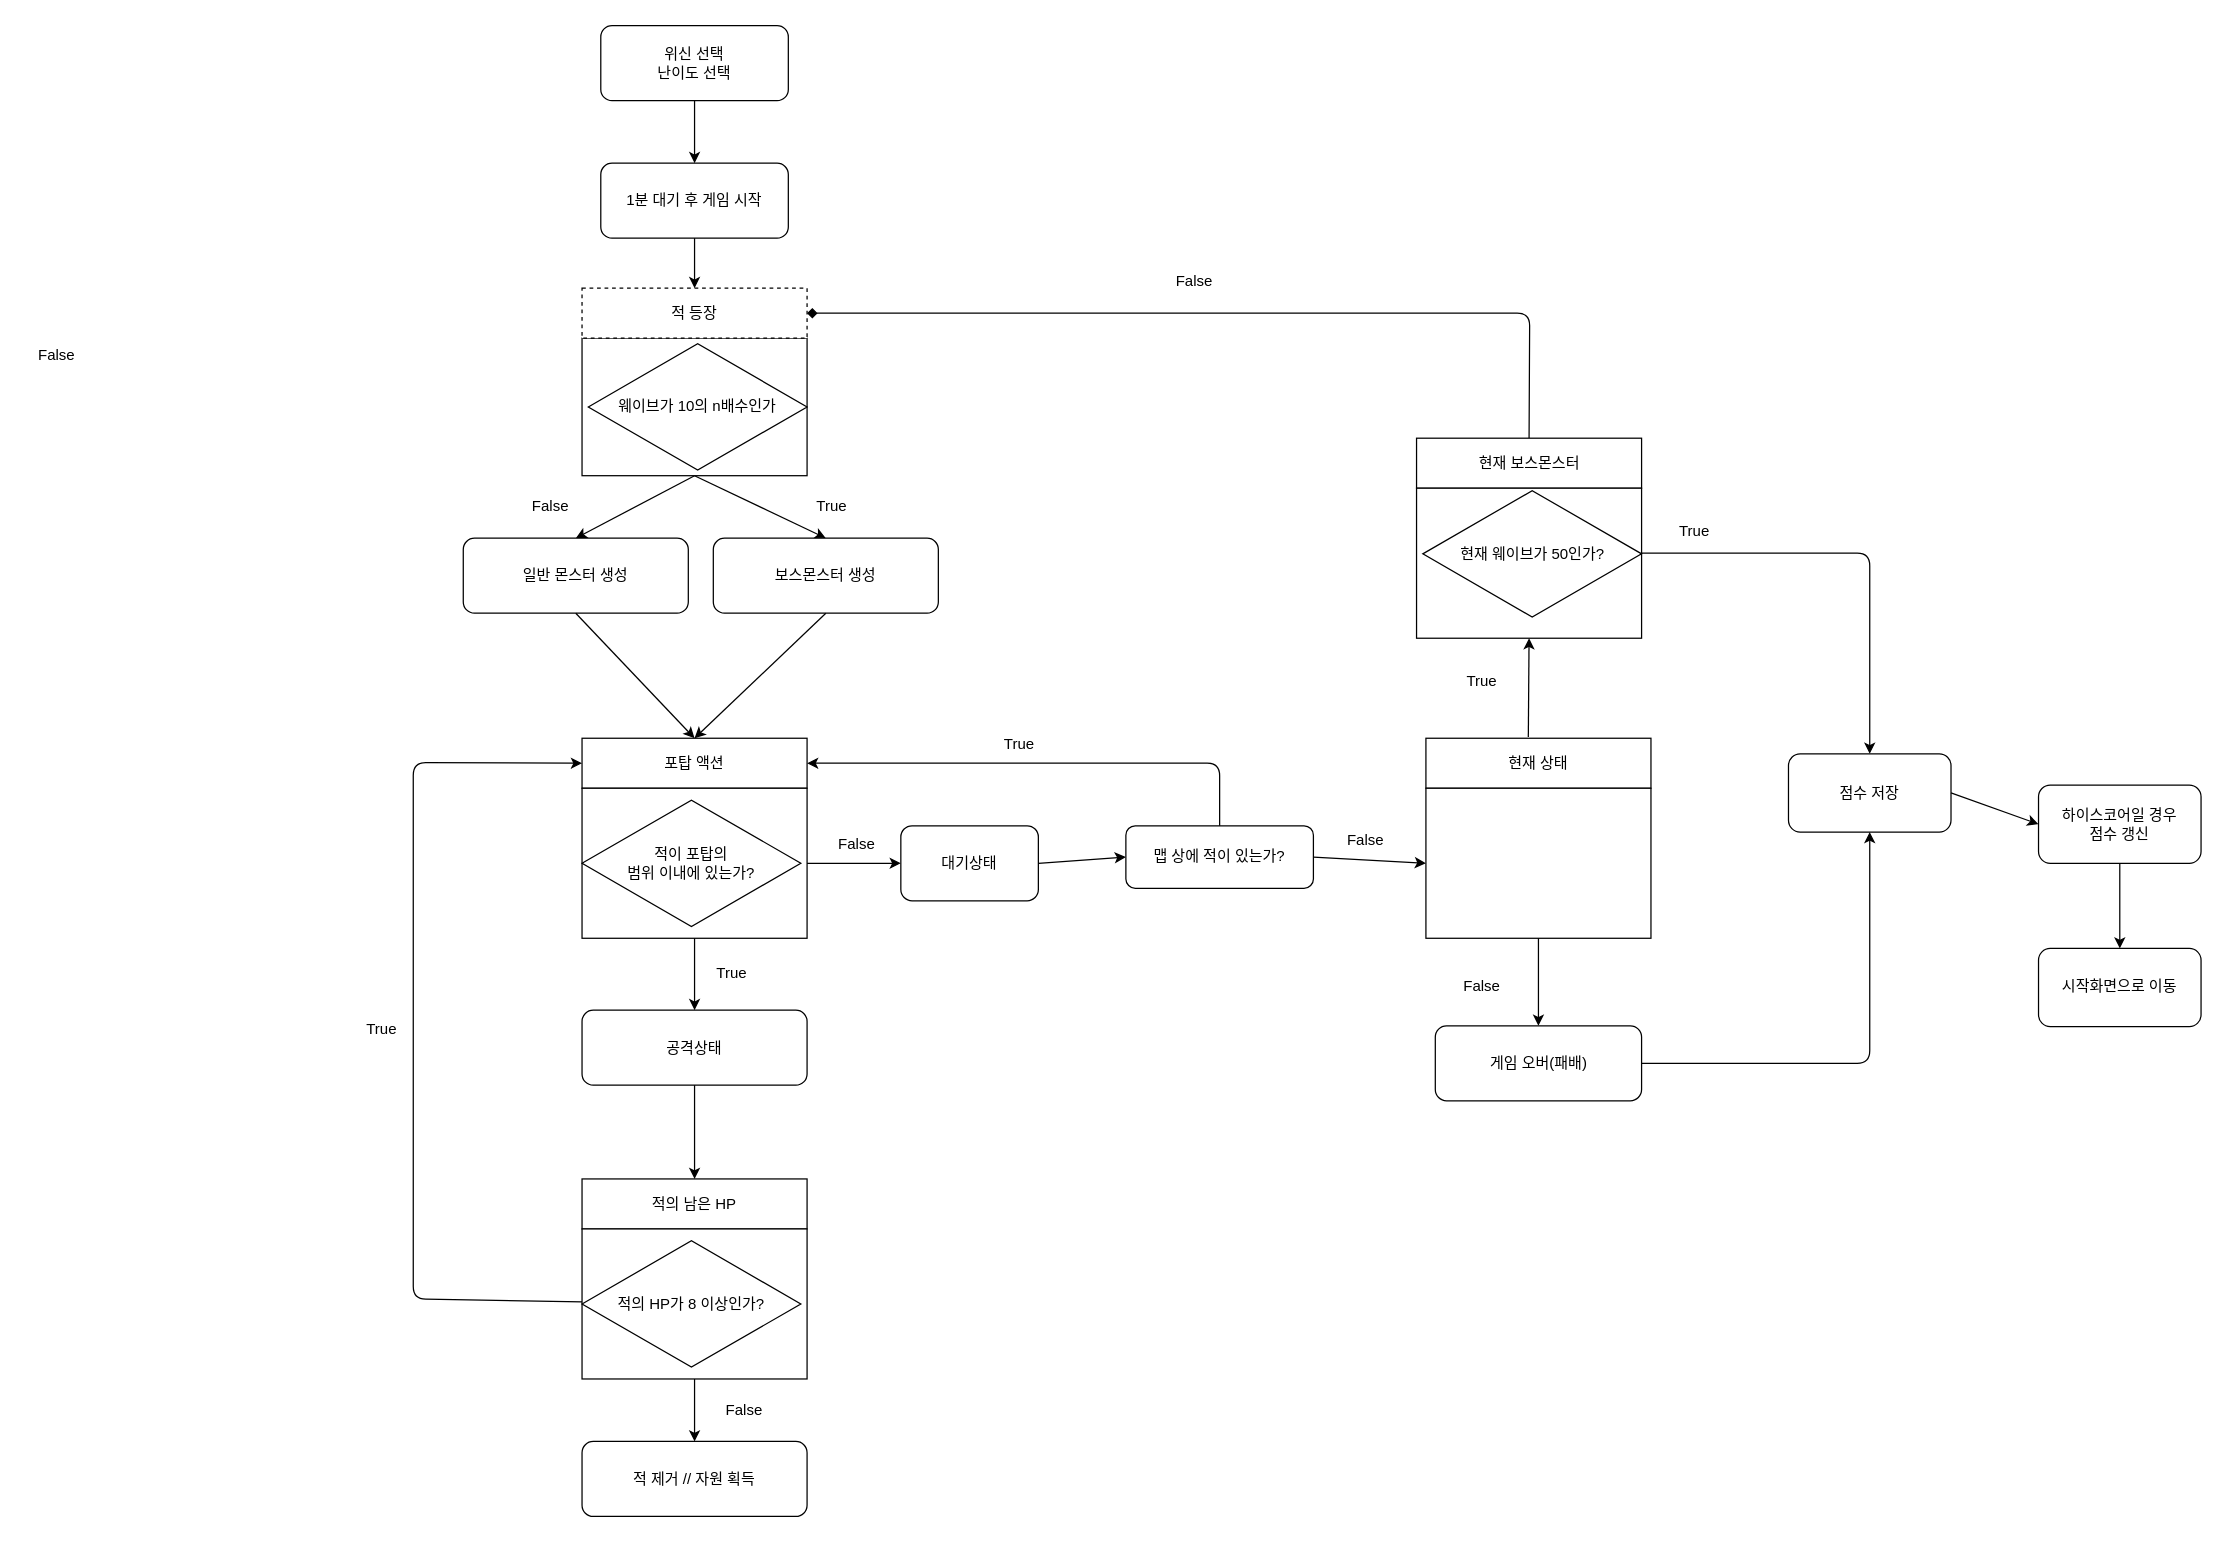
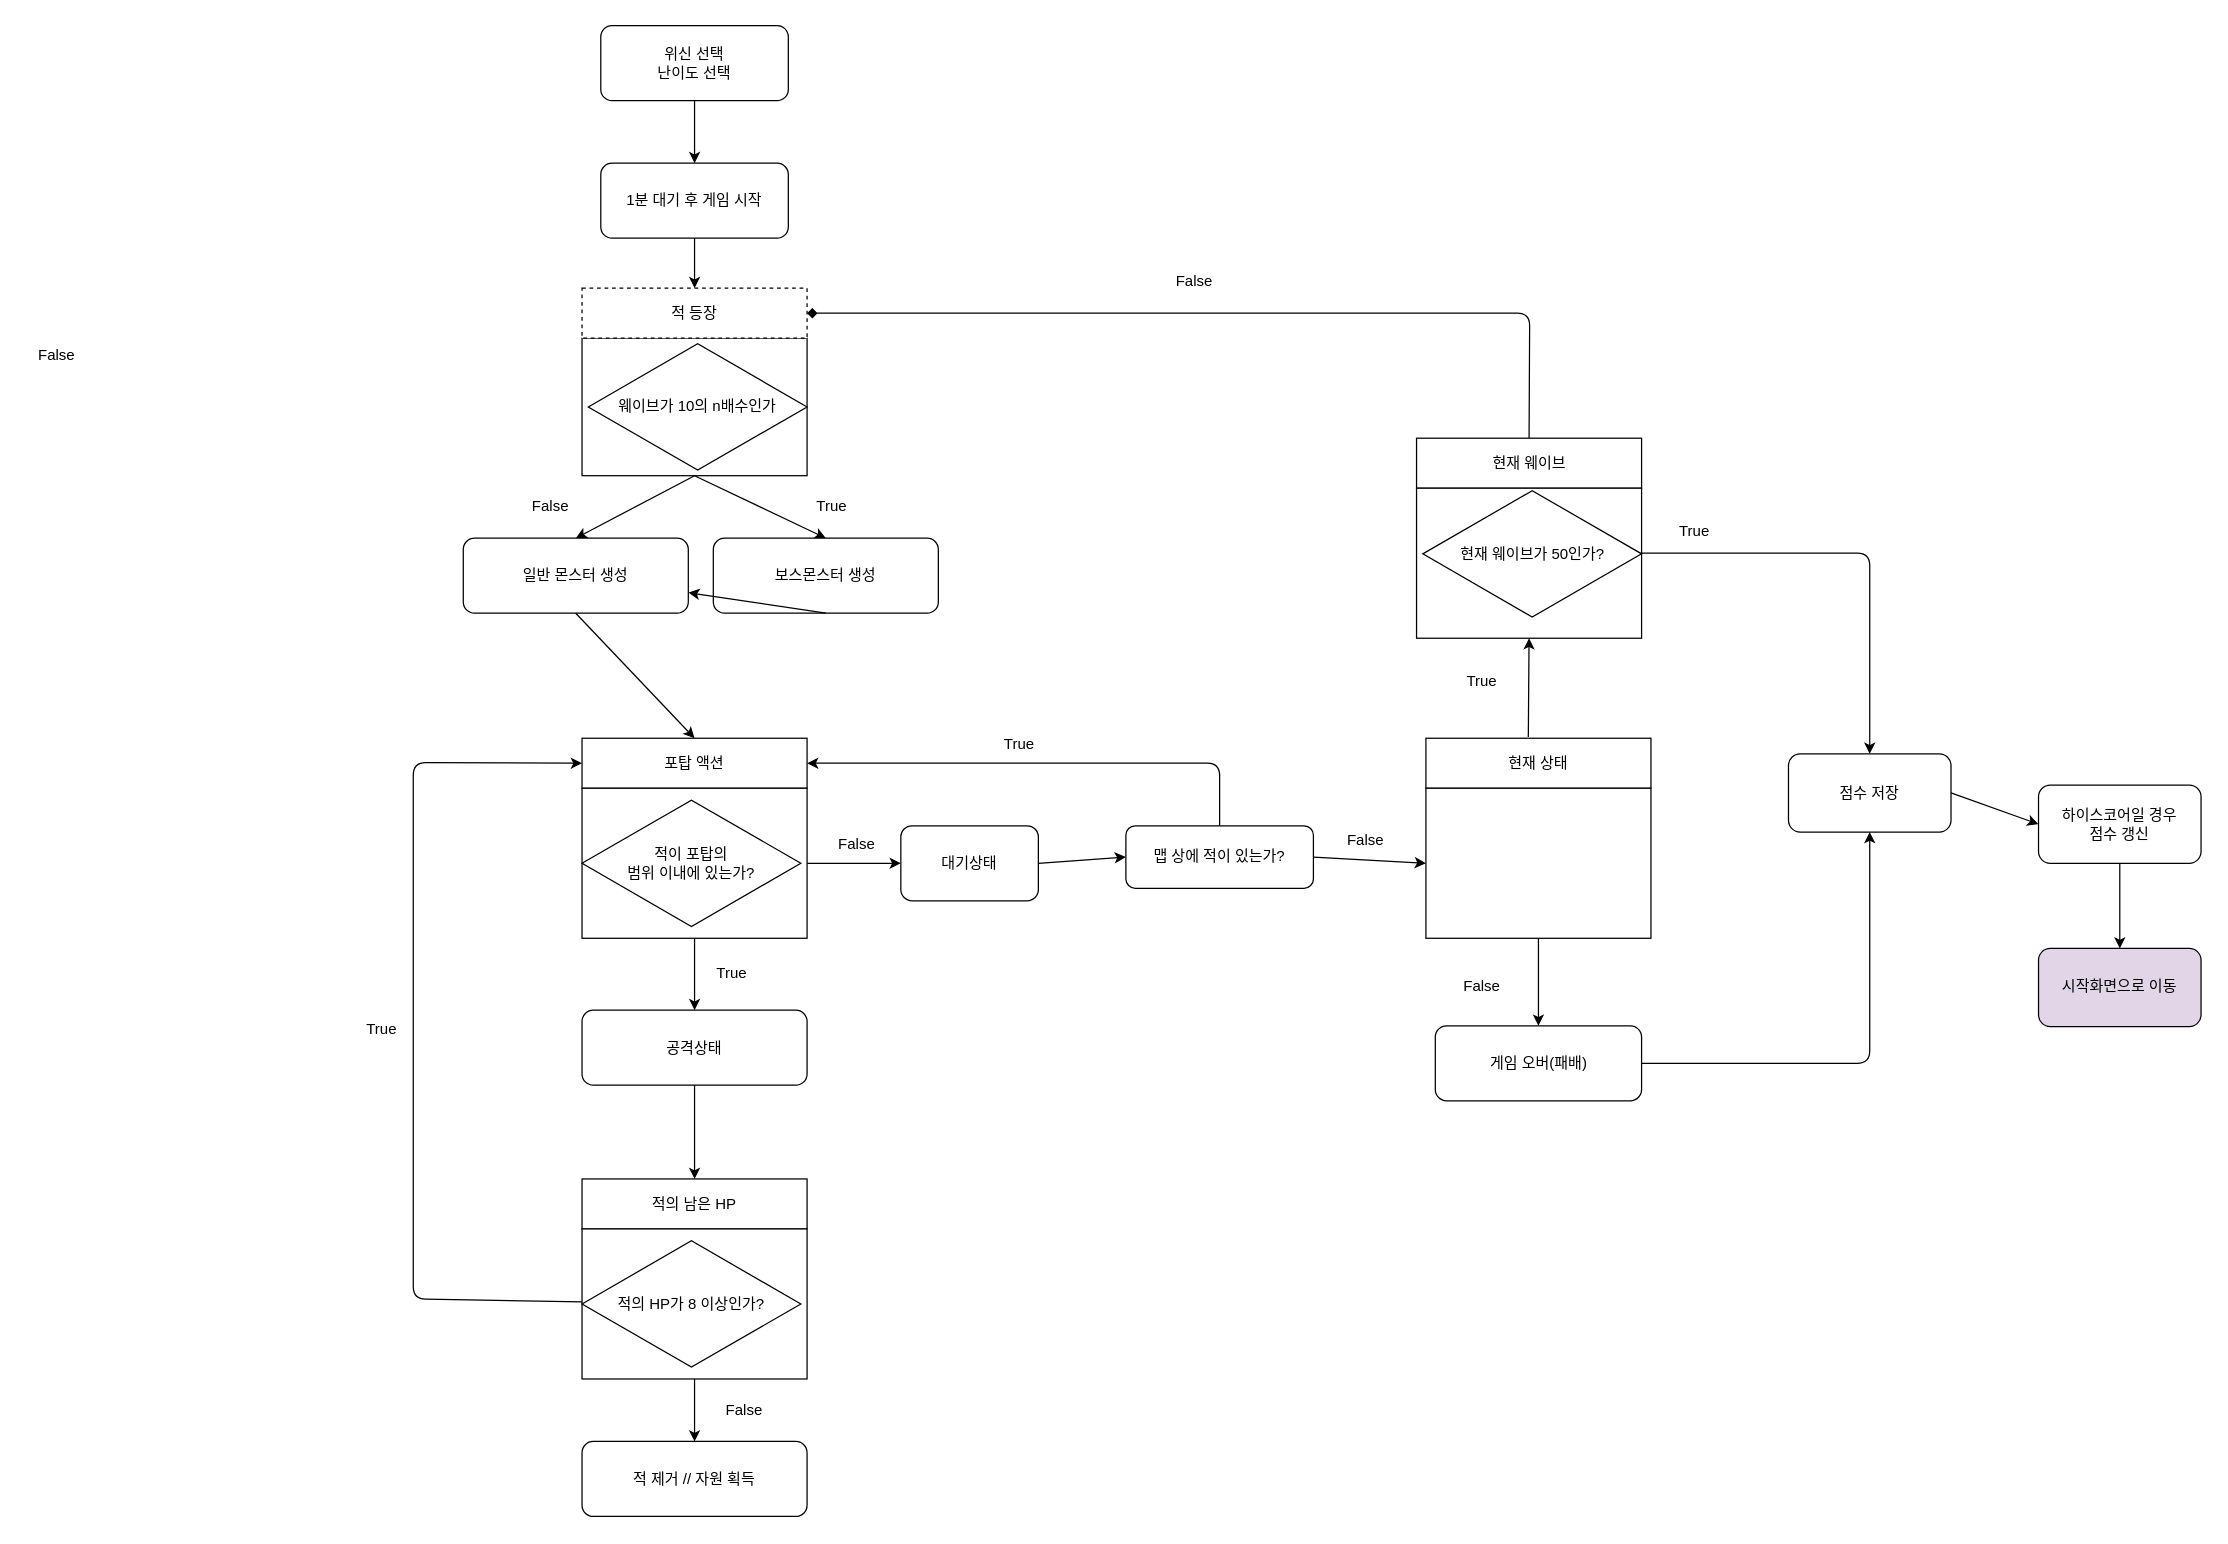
node "현재 보스몬스터": label "현재 보스몬스터" -> "현재 웨이브"
edge "보스몬스터 생성" -> "포탑 액션": now "보스몬스터 생성" -> "일반 몬스터 생성"
node "시작화면으로 이동": fillcolor #ffffff -> #e1d5e7
